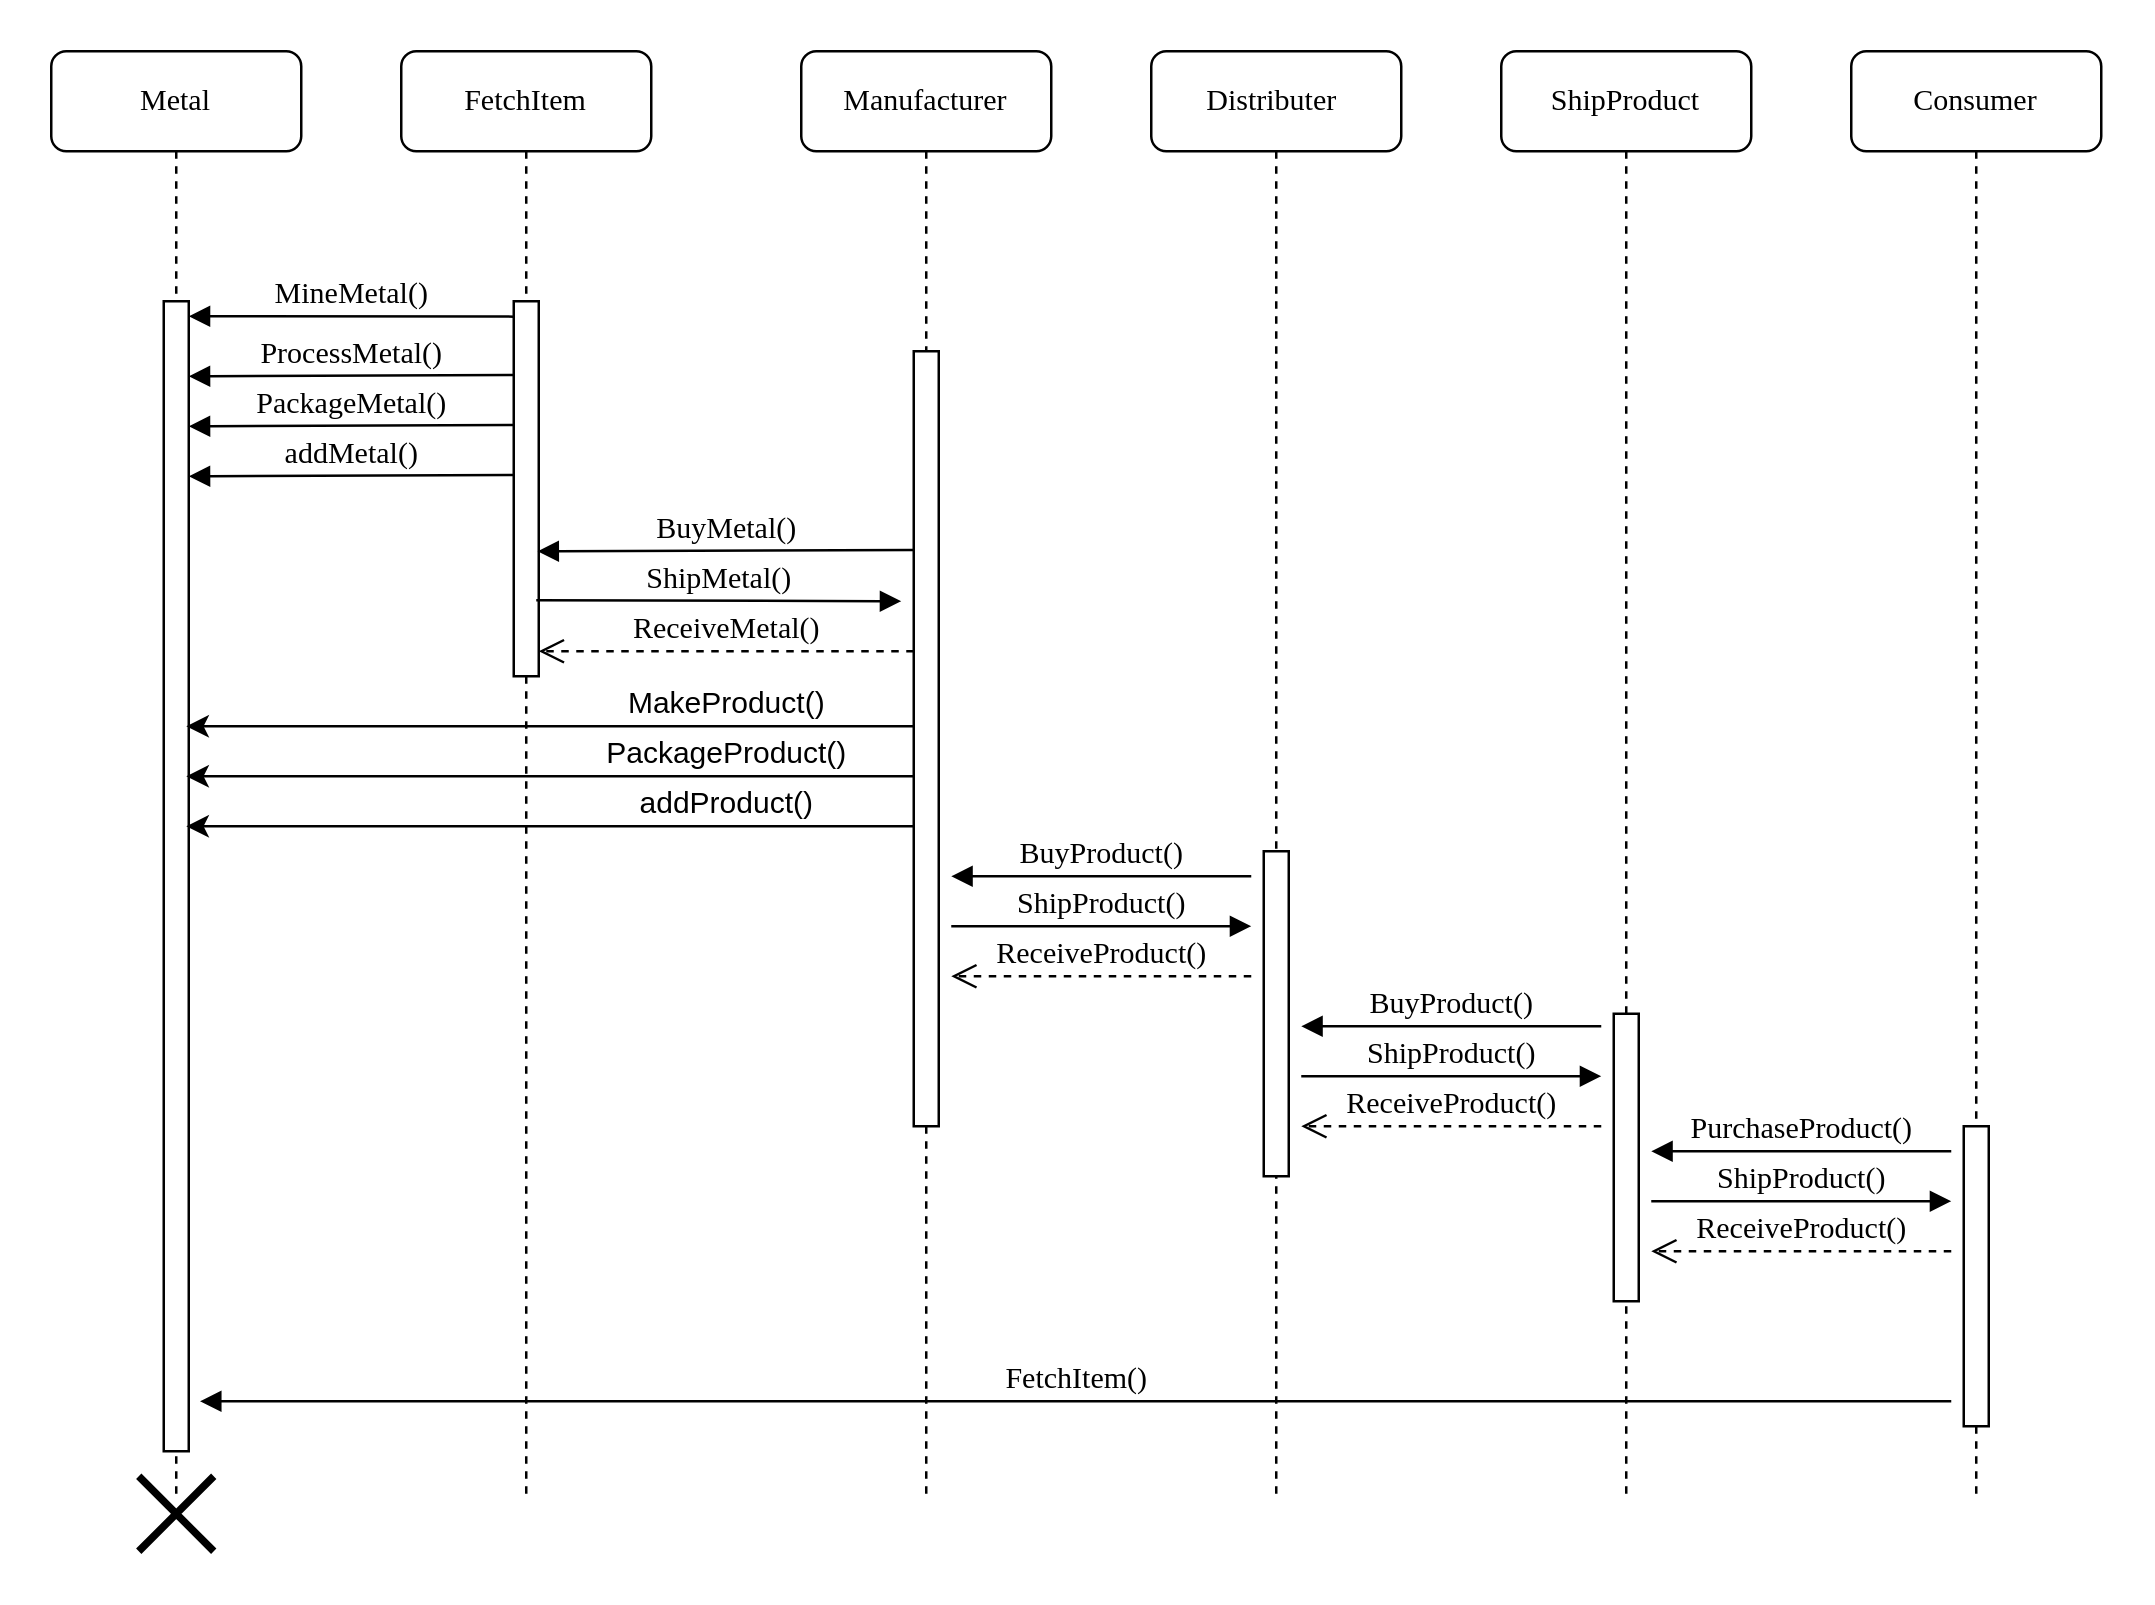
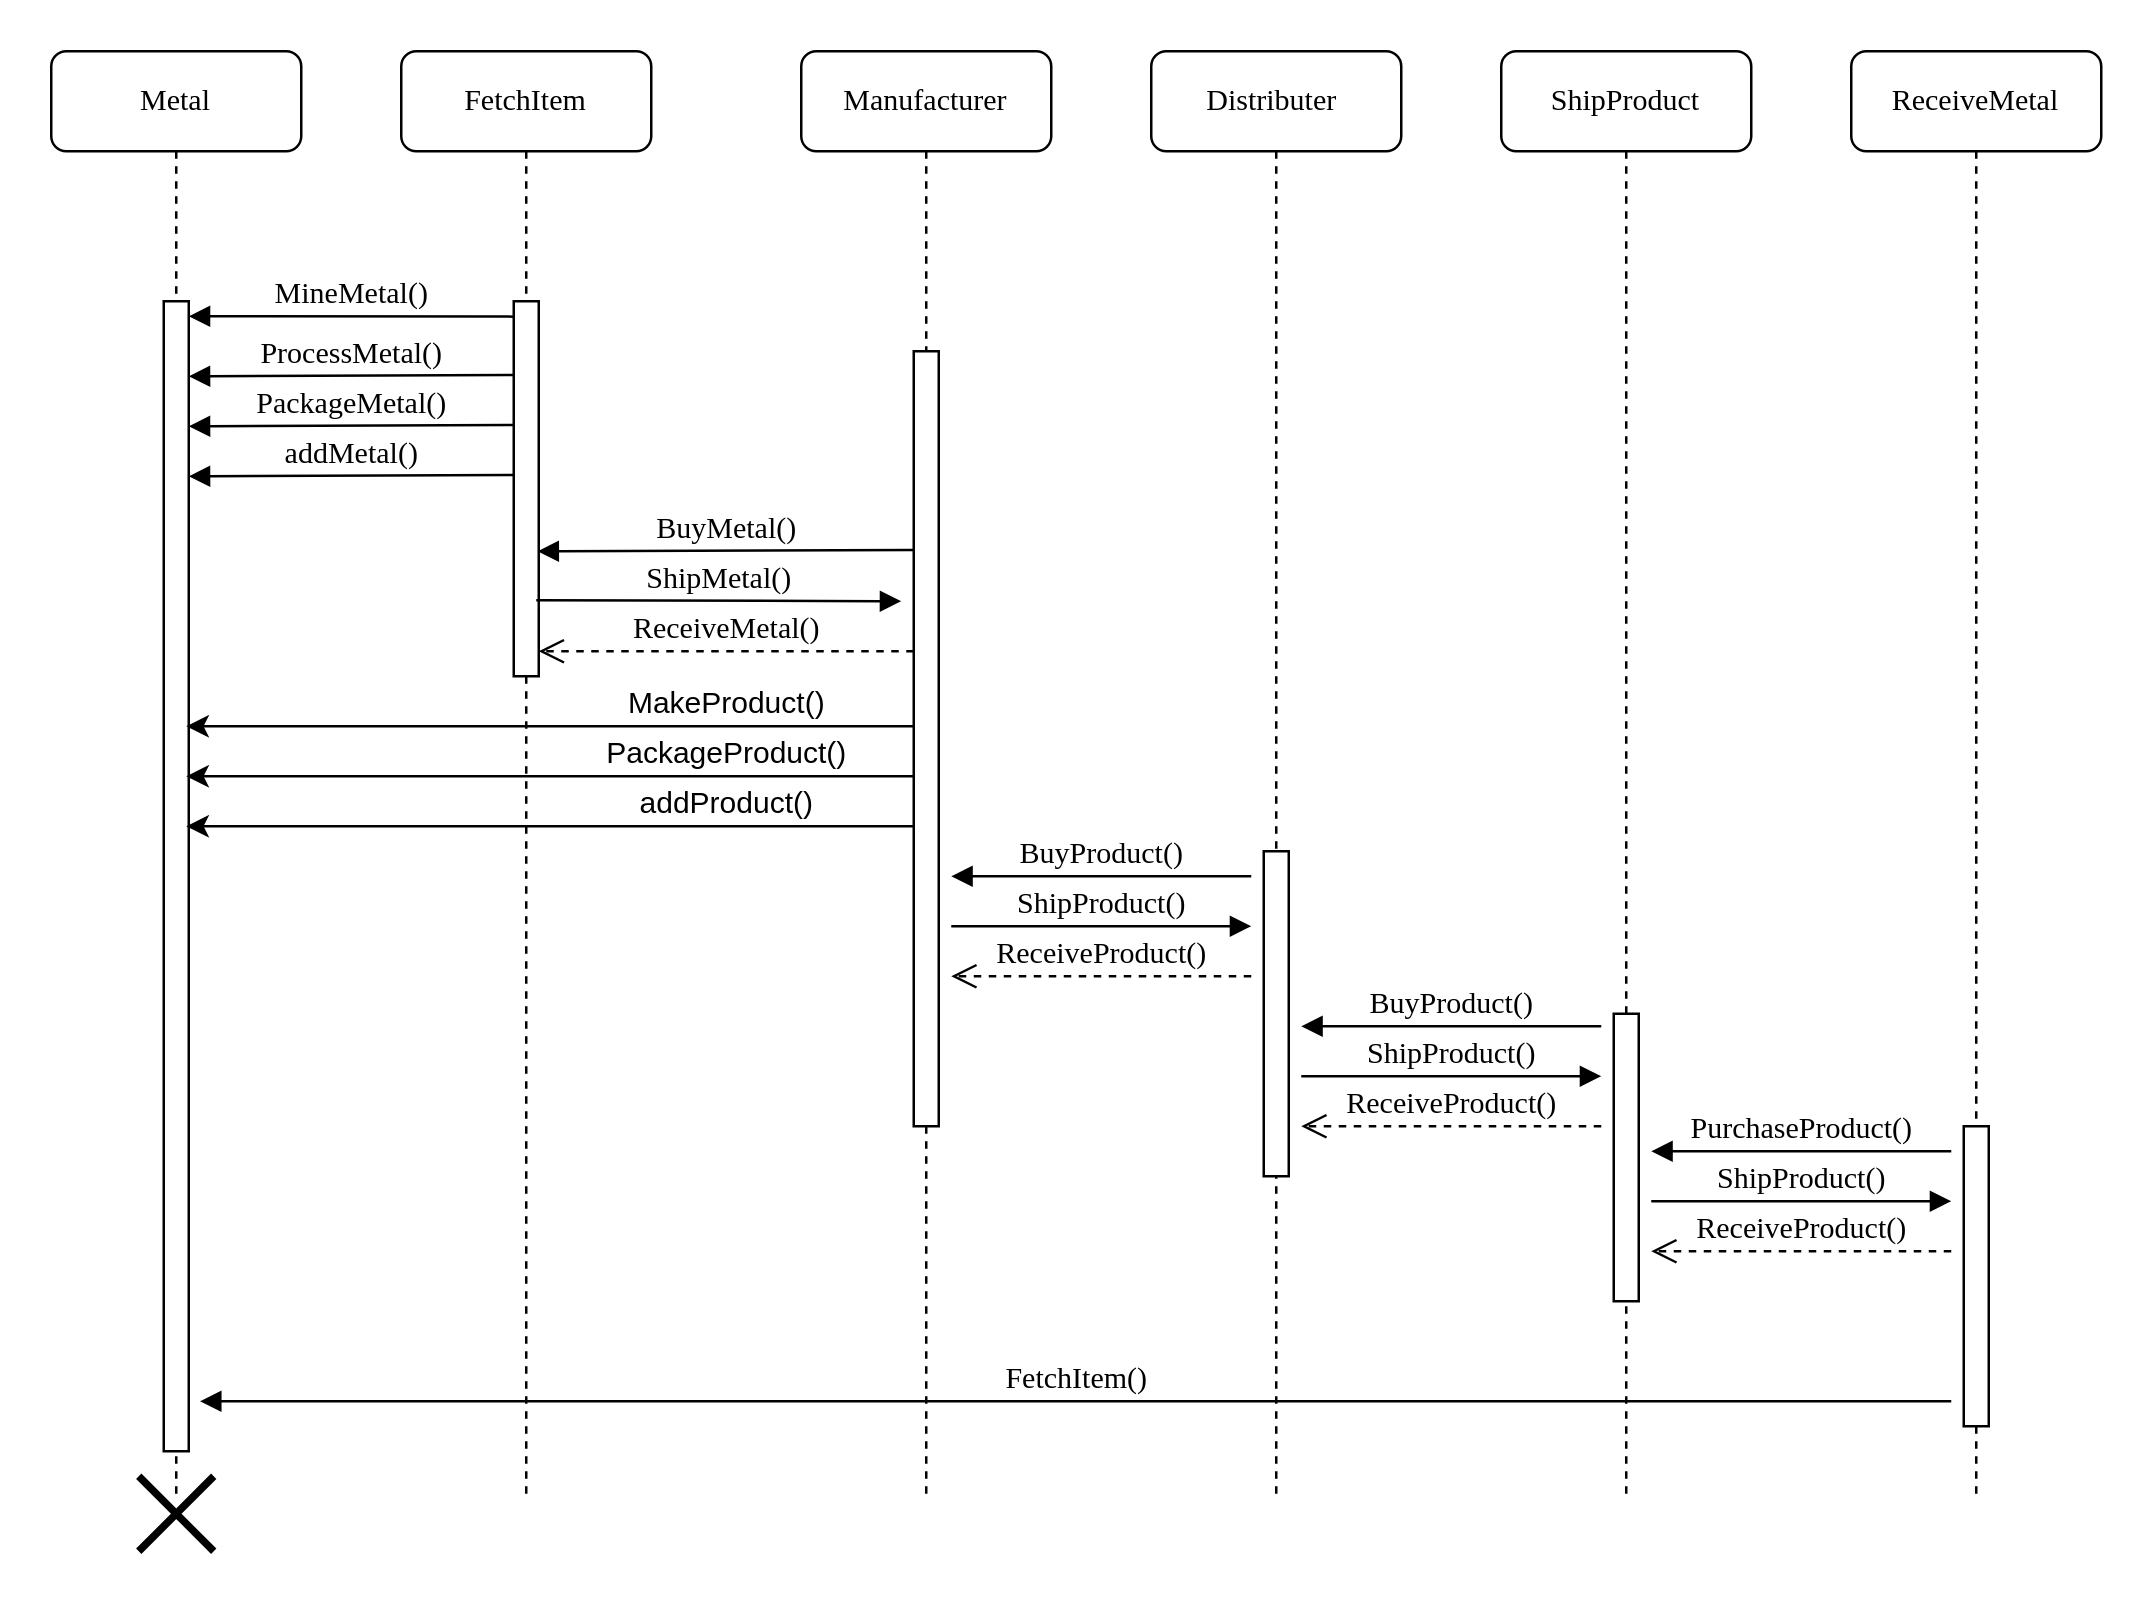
node "Consumer": label "Consumer" -> "ReceiveMetal"
